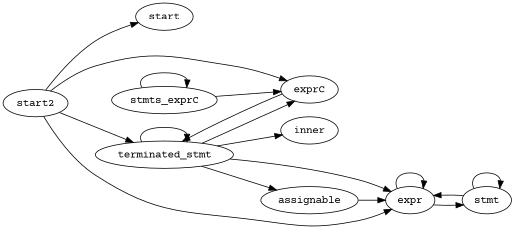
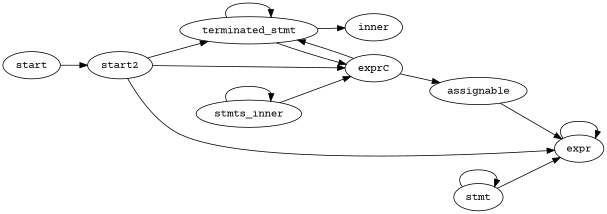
edge "start2" -> "start": reversed
node "stmts_exprC": label "stmts_exprC" -> "stmts_inner"
edge "terminated_stmt" -> "expr": removed
edge "terminated_stmt" -> "assignable": now "exprC" -> "assignable"
edge "expr" -> "stmt": removed
